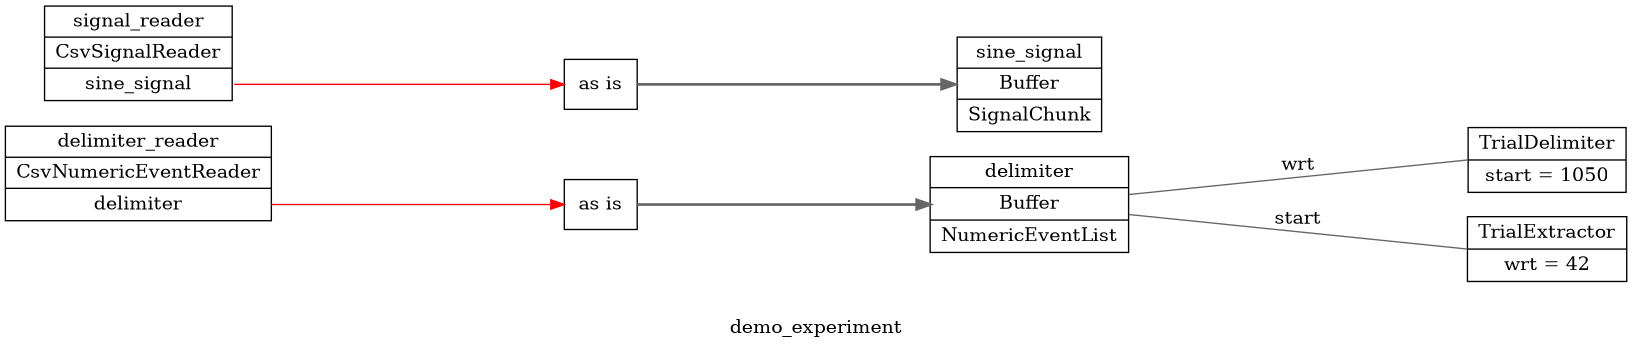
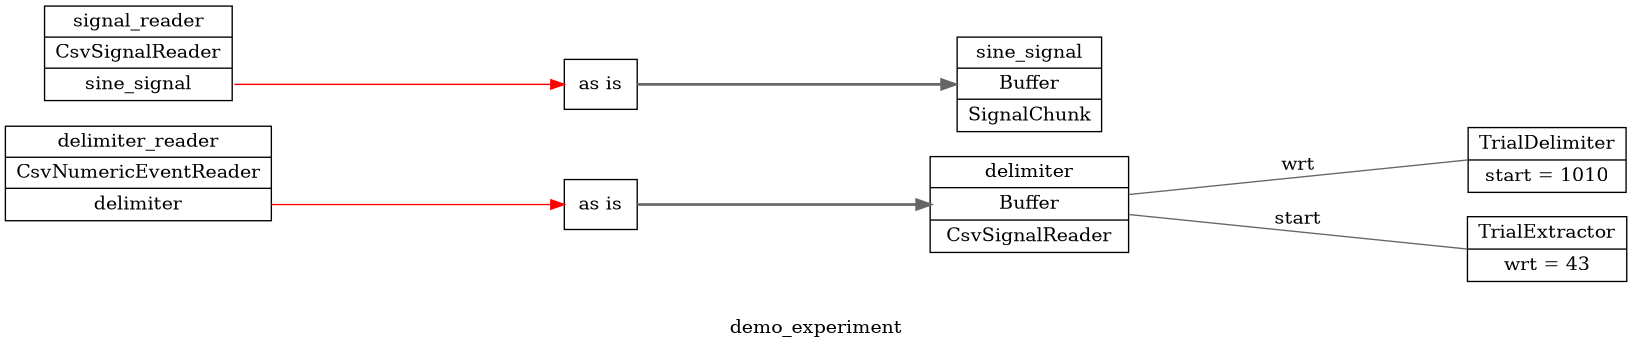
node "TrialDelimiter": text "start = 1050" -> "start = 1010"
node "delimiter": text "NumericEventList" -> "CsvSignalReader"
node "TrialExtractor": text "wrt = 42" -> "wrt = 43"
